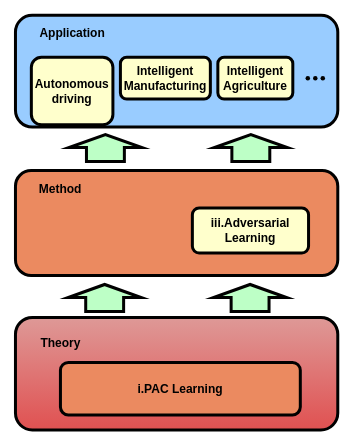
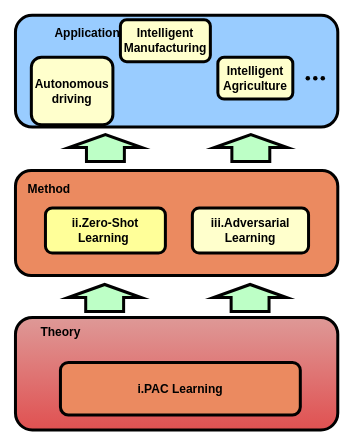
node "Application": moved (72, 33) -> (87, 33)
node "Intelligent Manufacturing": moved (165, 78) -> (165, 41)
node "Method": moved (60, 189) -> (49, 189)
node "ii.Zero-Shot Learning": added
node "Theory": moved (61, 343) -> (61, 332)
